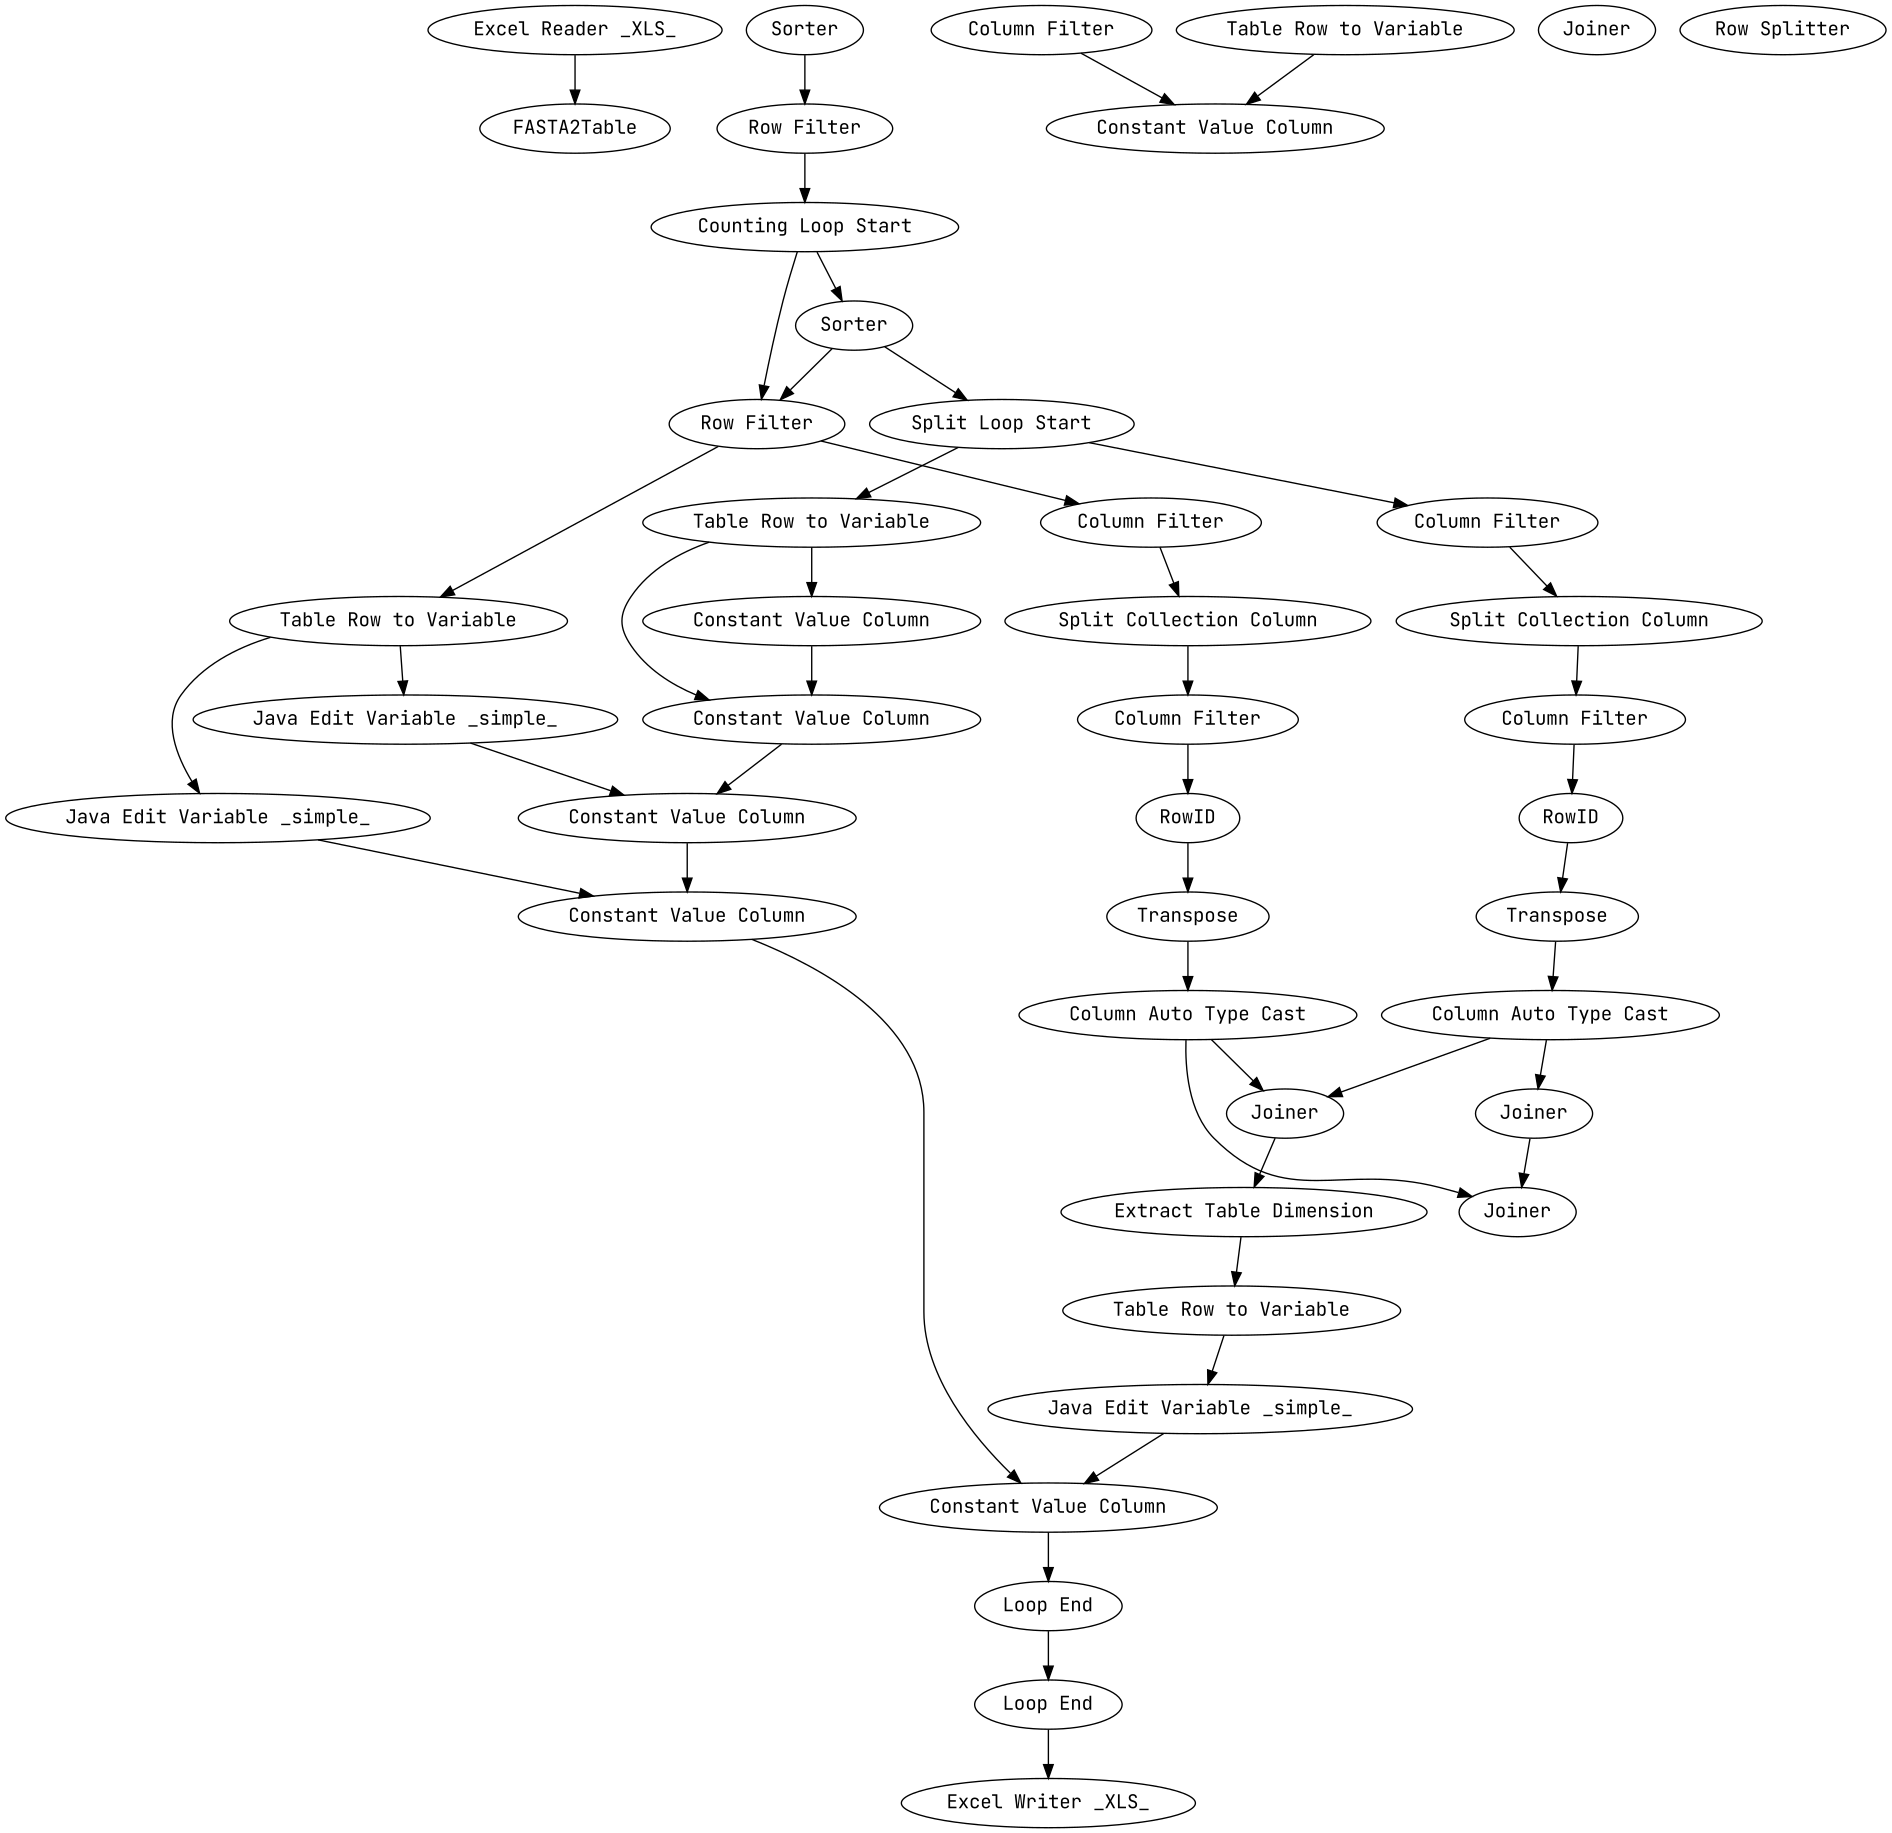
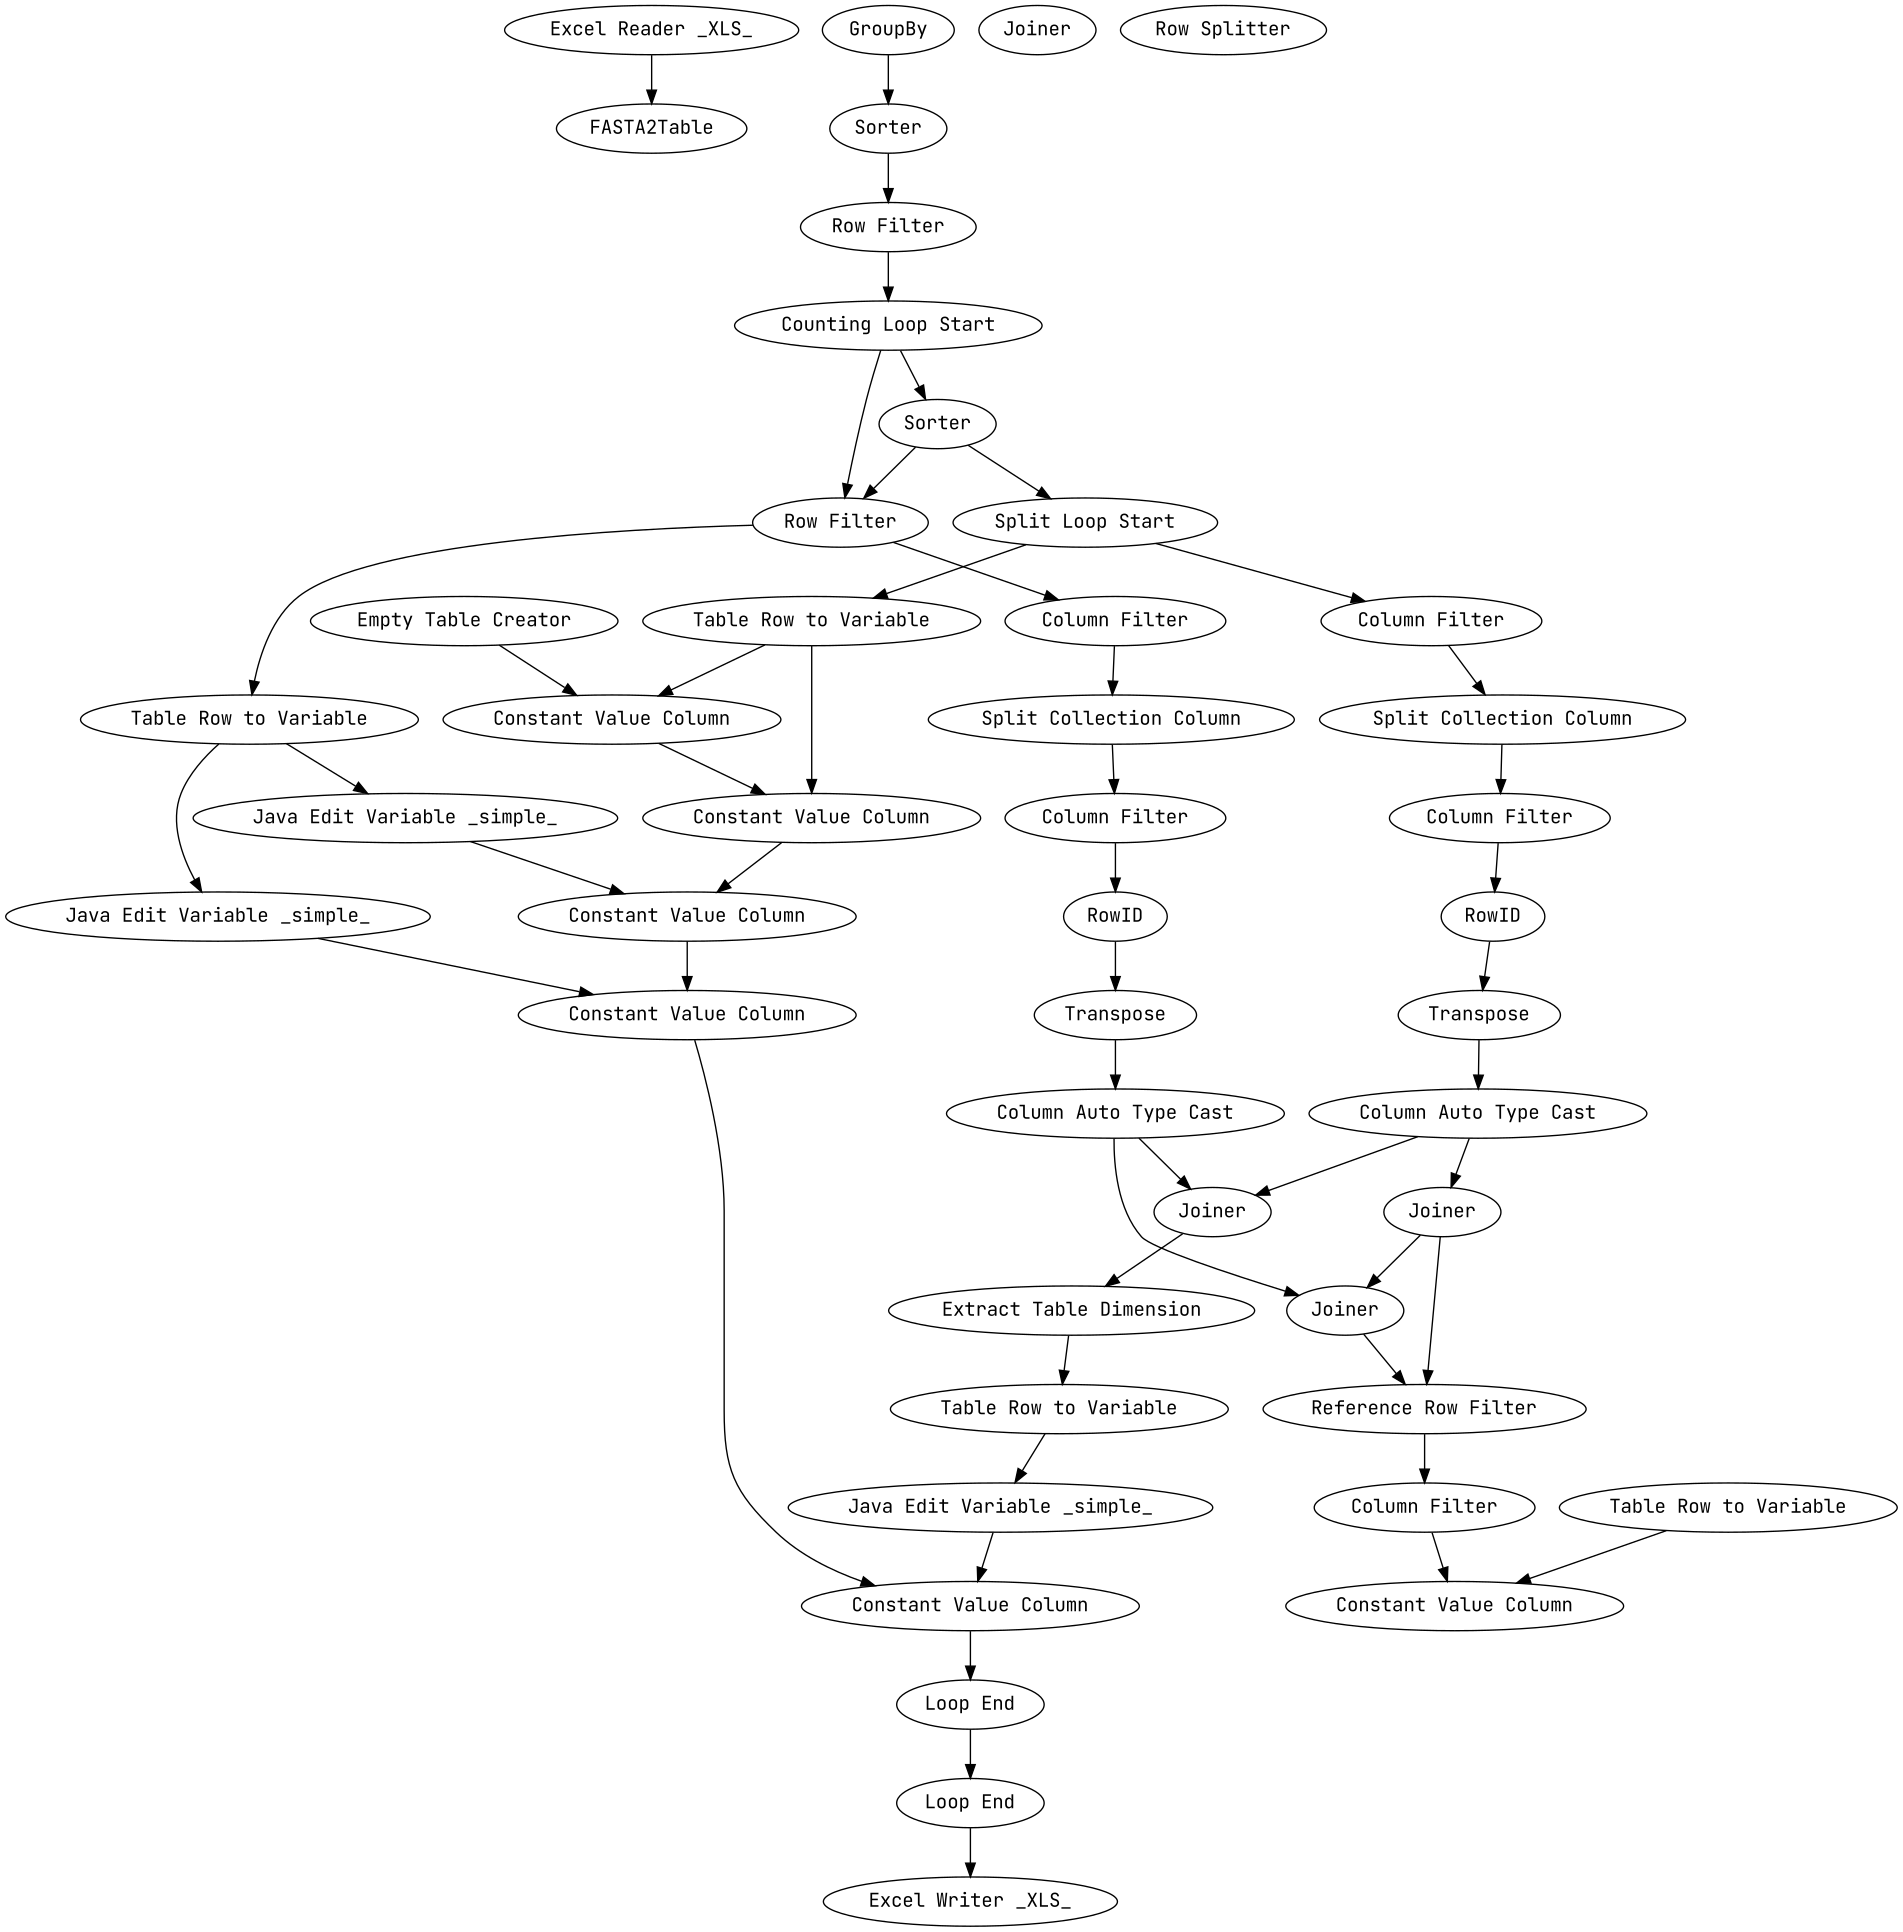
node "GroupBy": added
node "Empty Table Creator": added
node "Reference Row Filter": added
